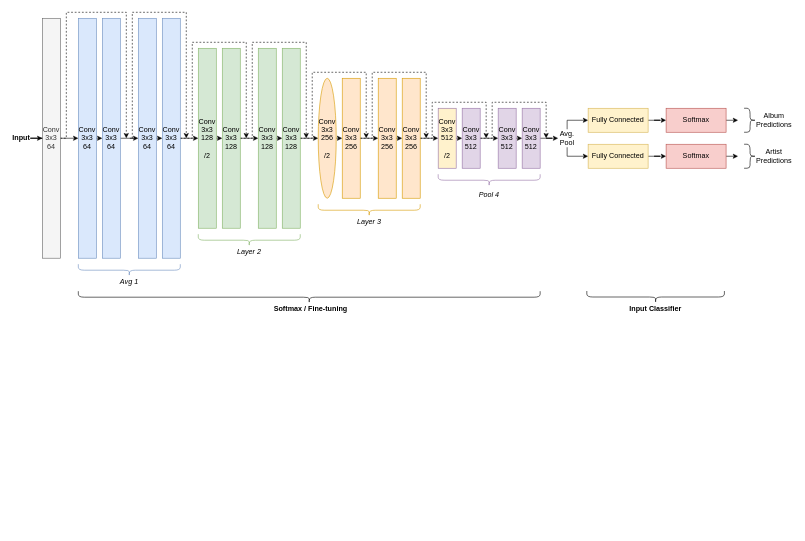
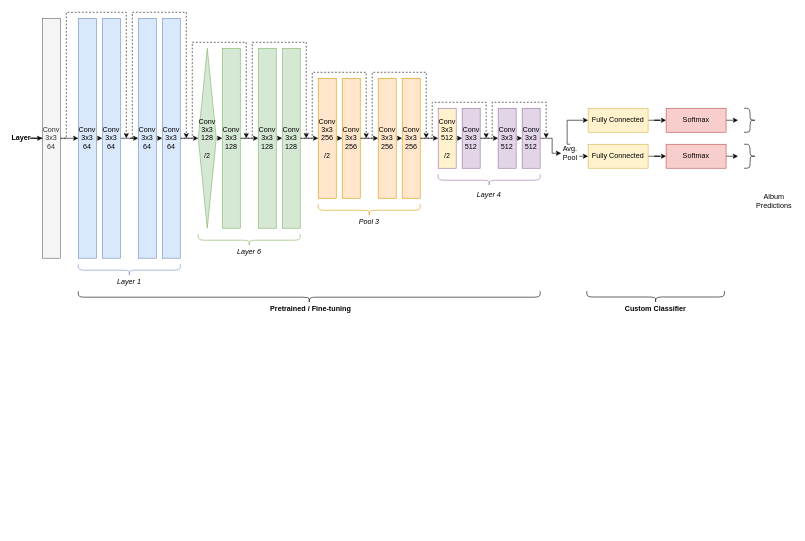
node "Album Predictions": moved (774, 120) -> (774, 201)
node "Input": label "Input" -> "Layer"
node "Conv 3x3 128 /2": shape rectangle -> diamond
node "Conv 3x3 256 /2": shape ellipse -> rectangle
node "Avg. Pool": moved (567, 138) -> (570, 153)
node "Artist Predictions": removed
node "Pool 4": label "Pool 4" -> "Layer 4"
node "Layer 3": label "Layer 3" -> "Pool 3"
node "Layer 2": label "Layer 2" -> "Layer 6"
node "Avg 1": label "Avg 1" -> "Layer 1"
node "Softmax / Fine-tuning": label "Softmax / Fine-tuning" -> "Pretrained / Fine-tuning"
node "Input Classifier": label "Input Classifier" -> "Custom Classifier"
